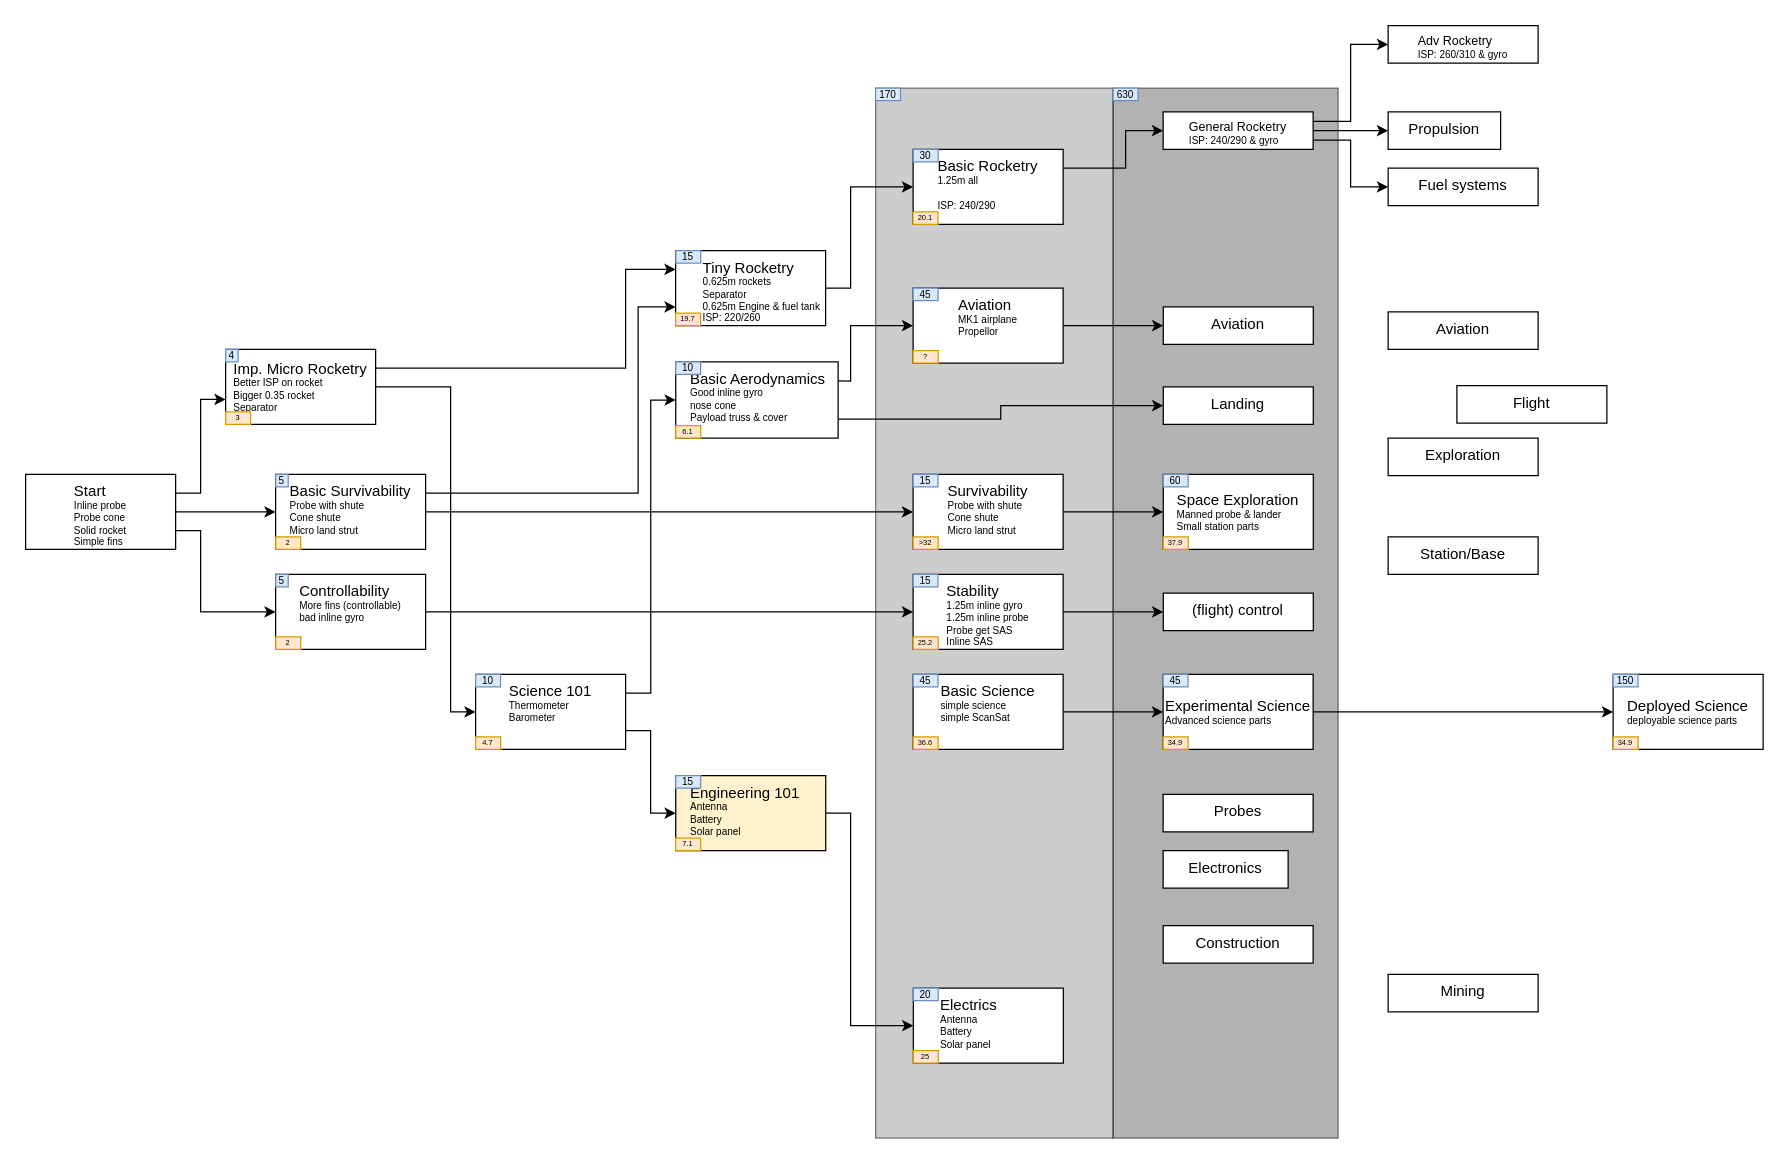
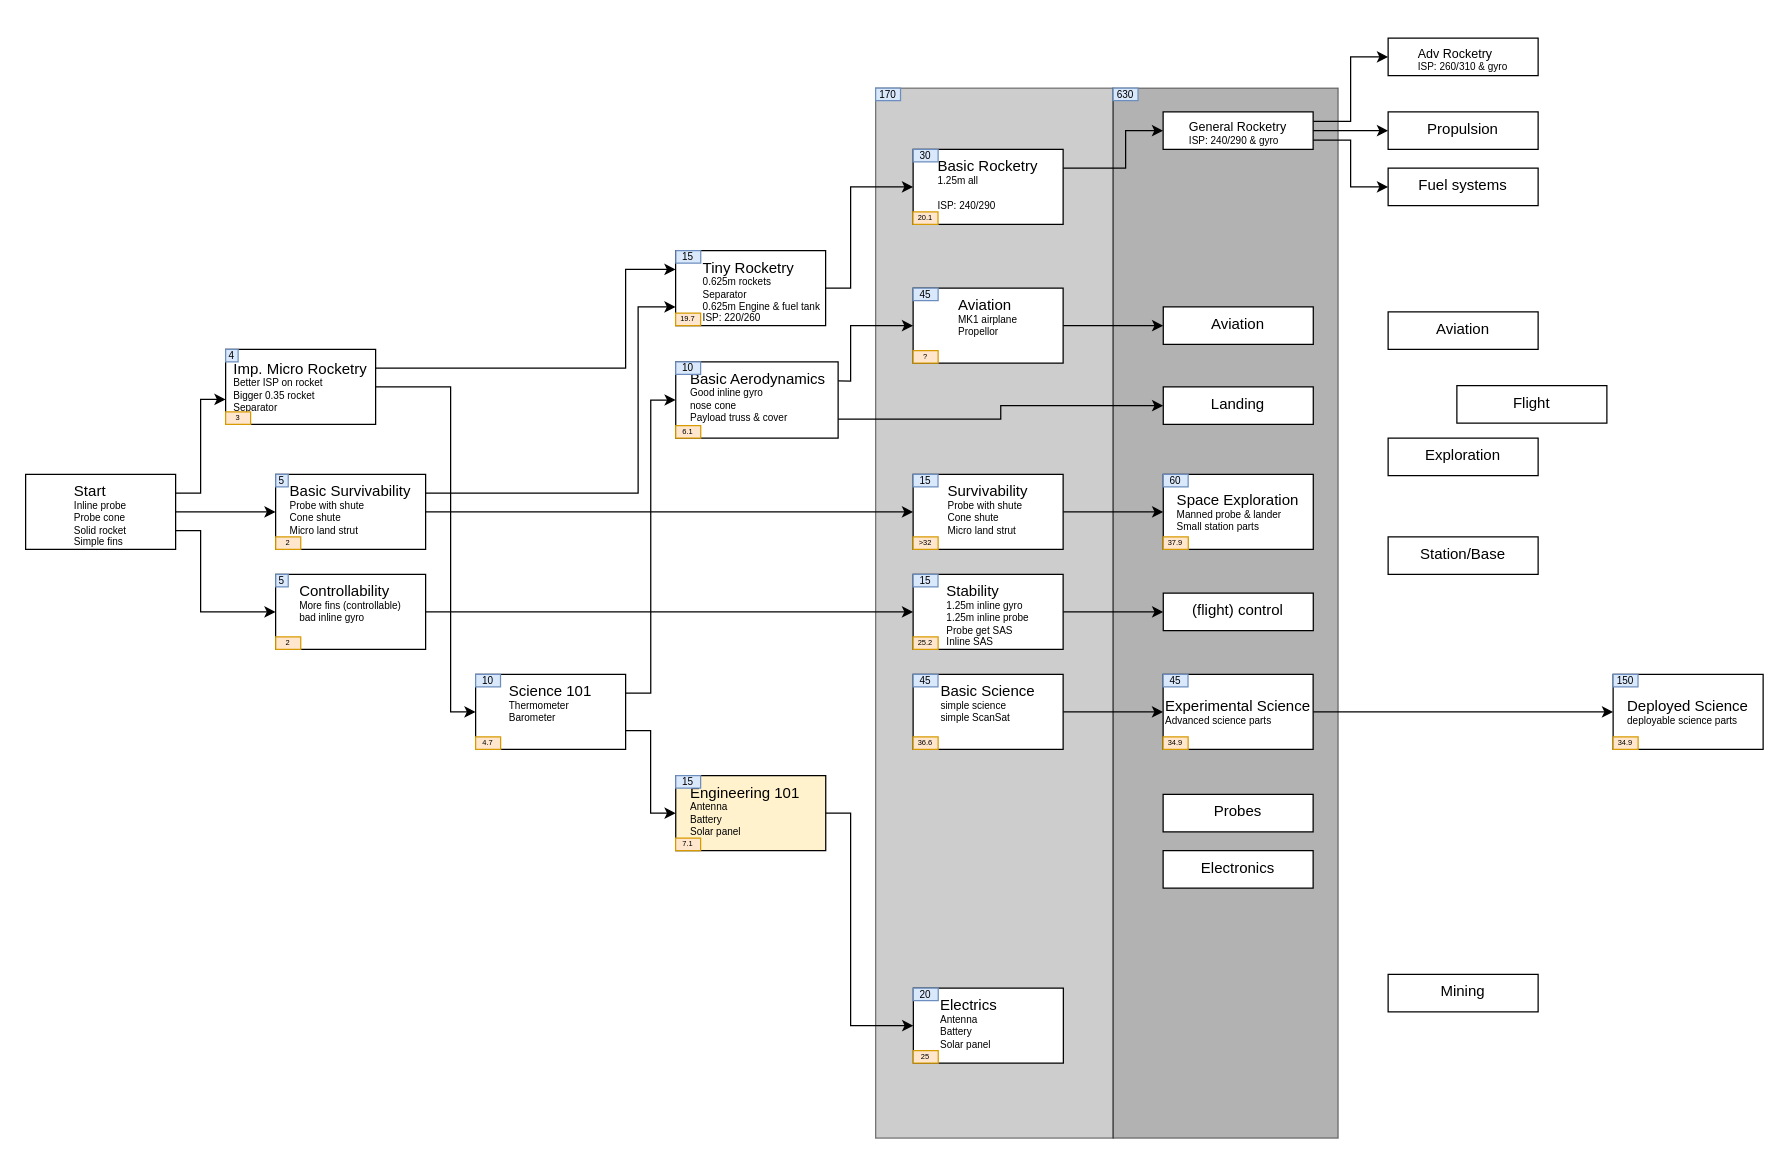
node "Adv Rocketry ISP: 260/310 & gyro": moved (1463, 44) -> (1463, 57)
node "Propulsion": size 113x38 -> 150x38
node "Electronics": size 125x38 -> 150x38
node "Construction": removed
